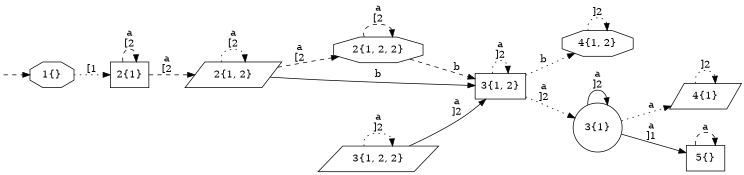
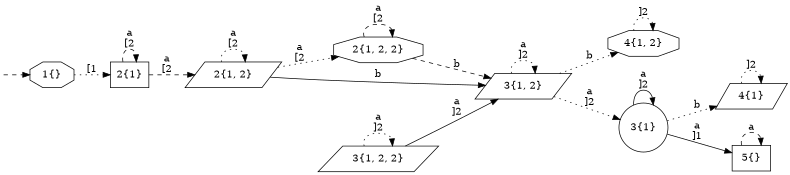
edge "2{1, 2}" -> "2{1, 2, 2}": style dashed -> dotted
node "3{1, 2}": shape box -> parallelogram
edge "3{1}" -> "4{1}": label "a" -> "b"
